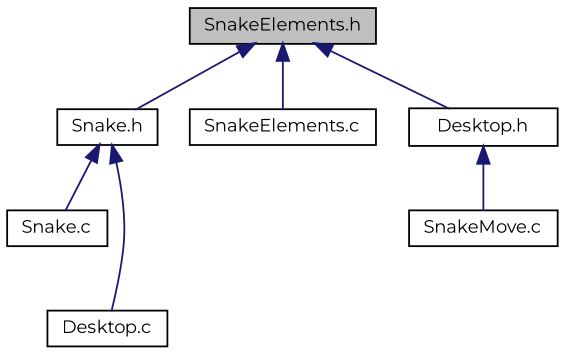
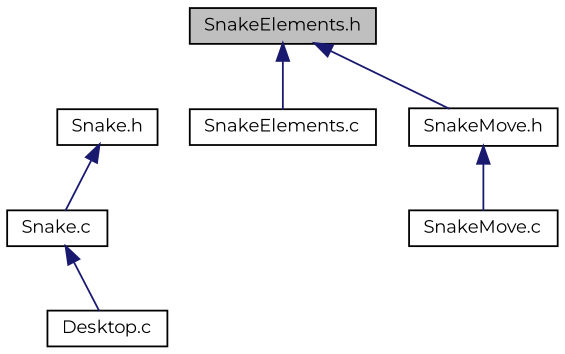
edge "Snake.h" -> "SnakeElements.h": removed
node "Desktop.h": label "Desktop.h" -> "SnakeMove.h"
edge "Desktop.c" -> "Snake.h": now "Desktop.c" -> "Snake.c"
